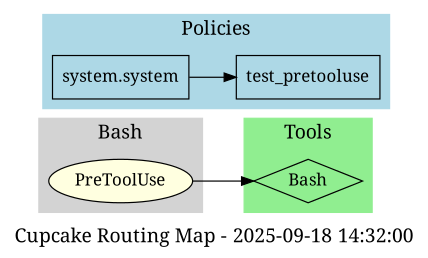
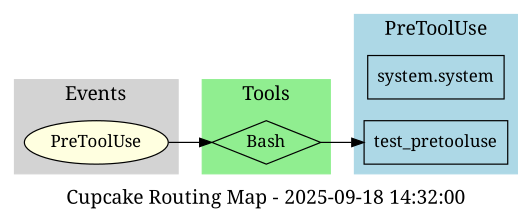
cluster "Policies": label "Policies" -> "PreToolUse"
edge "system.system" -> "test_pretooluse": now "Bash" -> "test_pretooluse"
cluster "Bash": label "Bash" -> "Events"
